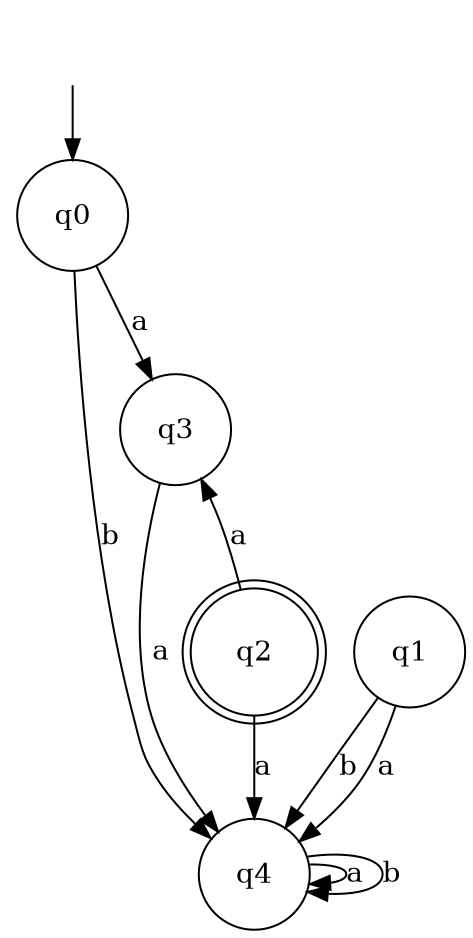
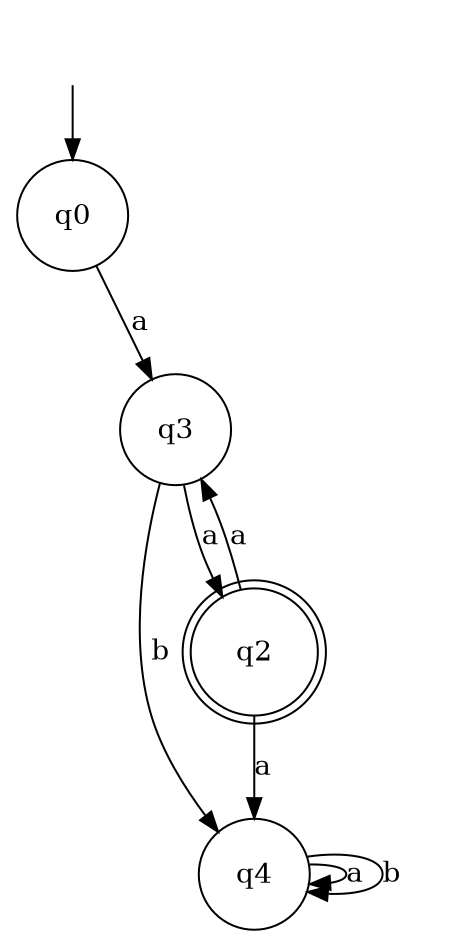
edge "q3" -> "q2": added, label "a"
edge "q0" -> "q4": removed, label "b"
edge "q3" -> "q4": label "a" -> "b"
node "q1": removed
